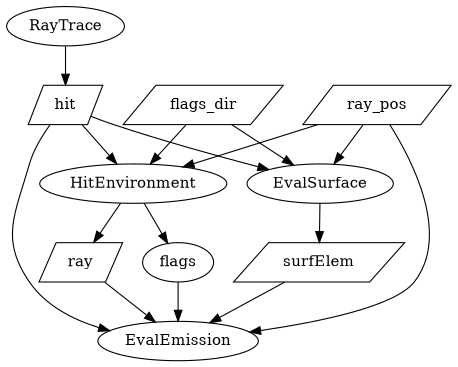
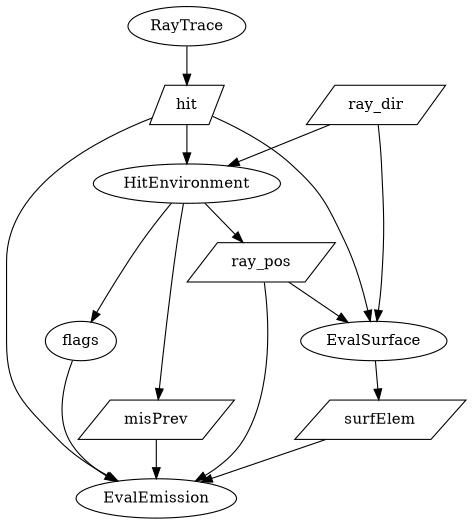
node "flags_dir": label "flags_dir" -> "ray_dir"
edge "ray_pos" -> "HitEnvironment": reversed
node "ray": label "ray" -> "misPrev"
